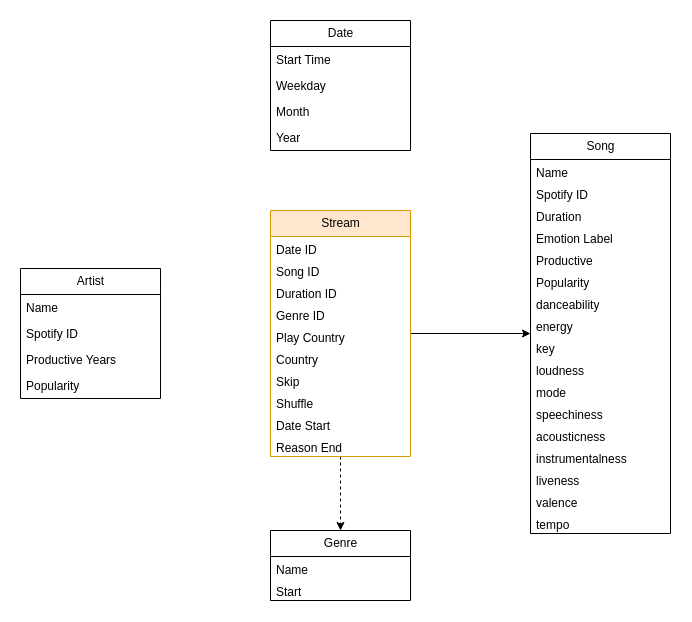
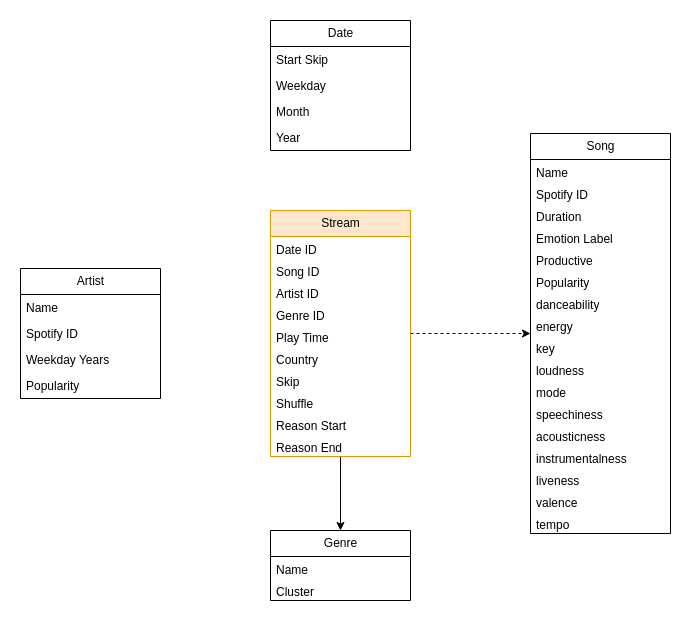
node "Start Time": label "Start Time" -> "Start Skip"
node "Duration ID": label "Duration ID" -> "Artist ID"
edge "Stream" -> "Song": style solid -> dashed
node "Play Country": label "Play Country" -> "Play Time"
node "Productive Years": label "Productive Years" -> "Weekday Years"
node "Date Start": label "Date Start" -> "Reason Start"
edge "Stream" -> "Genre": style dashed -> solid
node "Start": label "Start" -> "Cluster"
